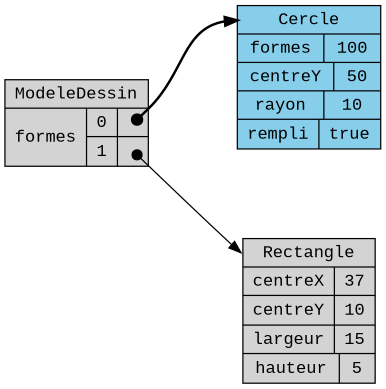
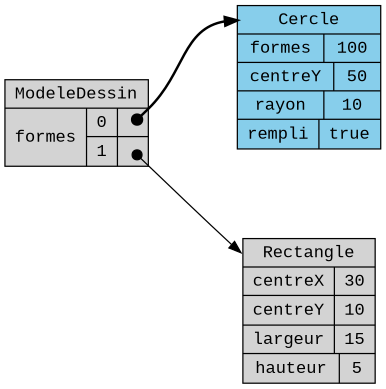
node "Rectangle": text "37" -> "30"
